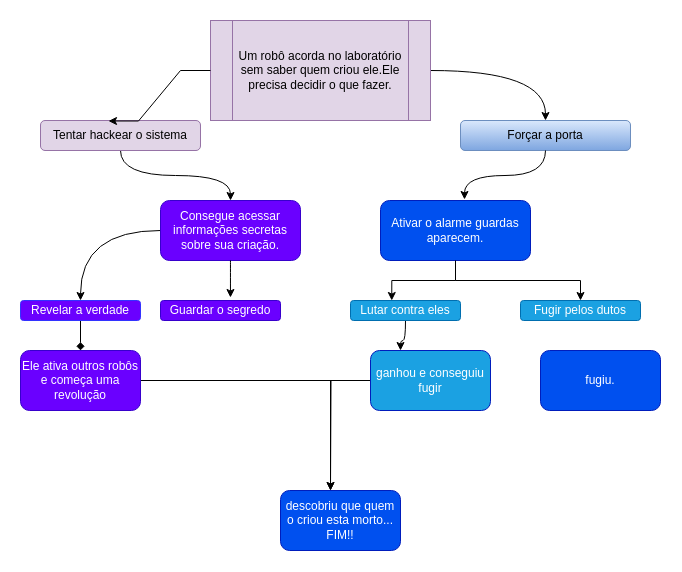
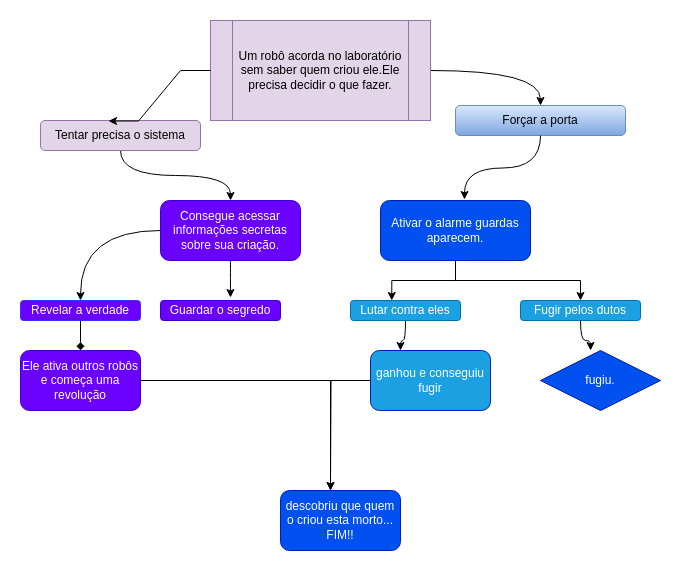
node "Tentar hackear o sistema": label "Tentar hackear o sistema" -> "Tentar precisa o sistema"
node "Forçar a porta": moved (546, 136) -> (541, 121)
edge "Fugir pelos dutos" -> "fugiu.": added
node "fugiu.": shape rounded rectangle -> diamond
